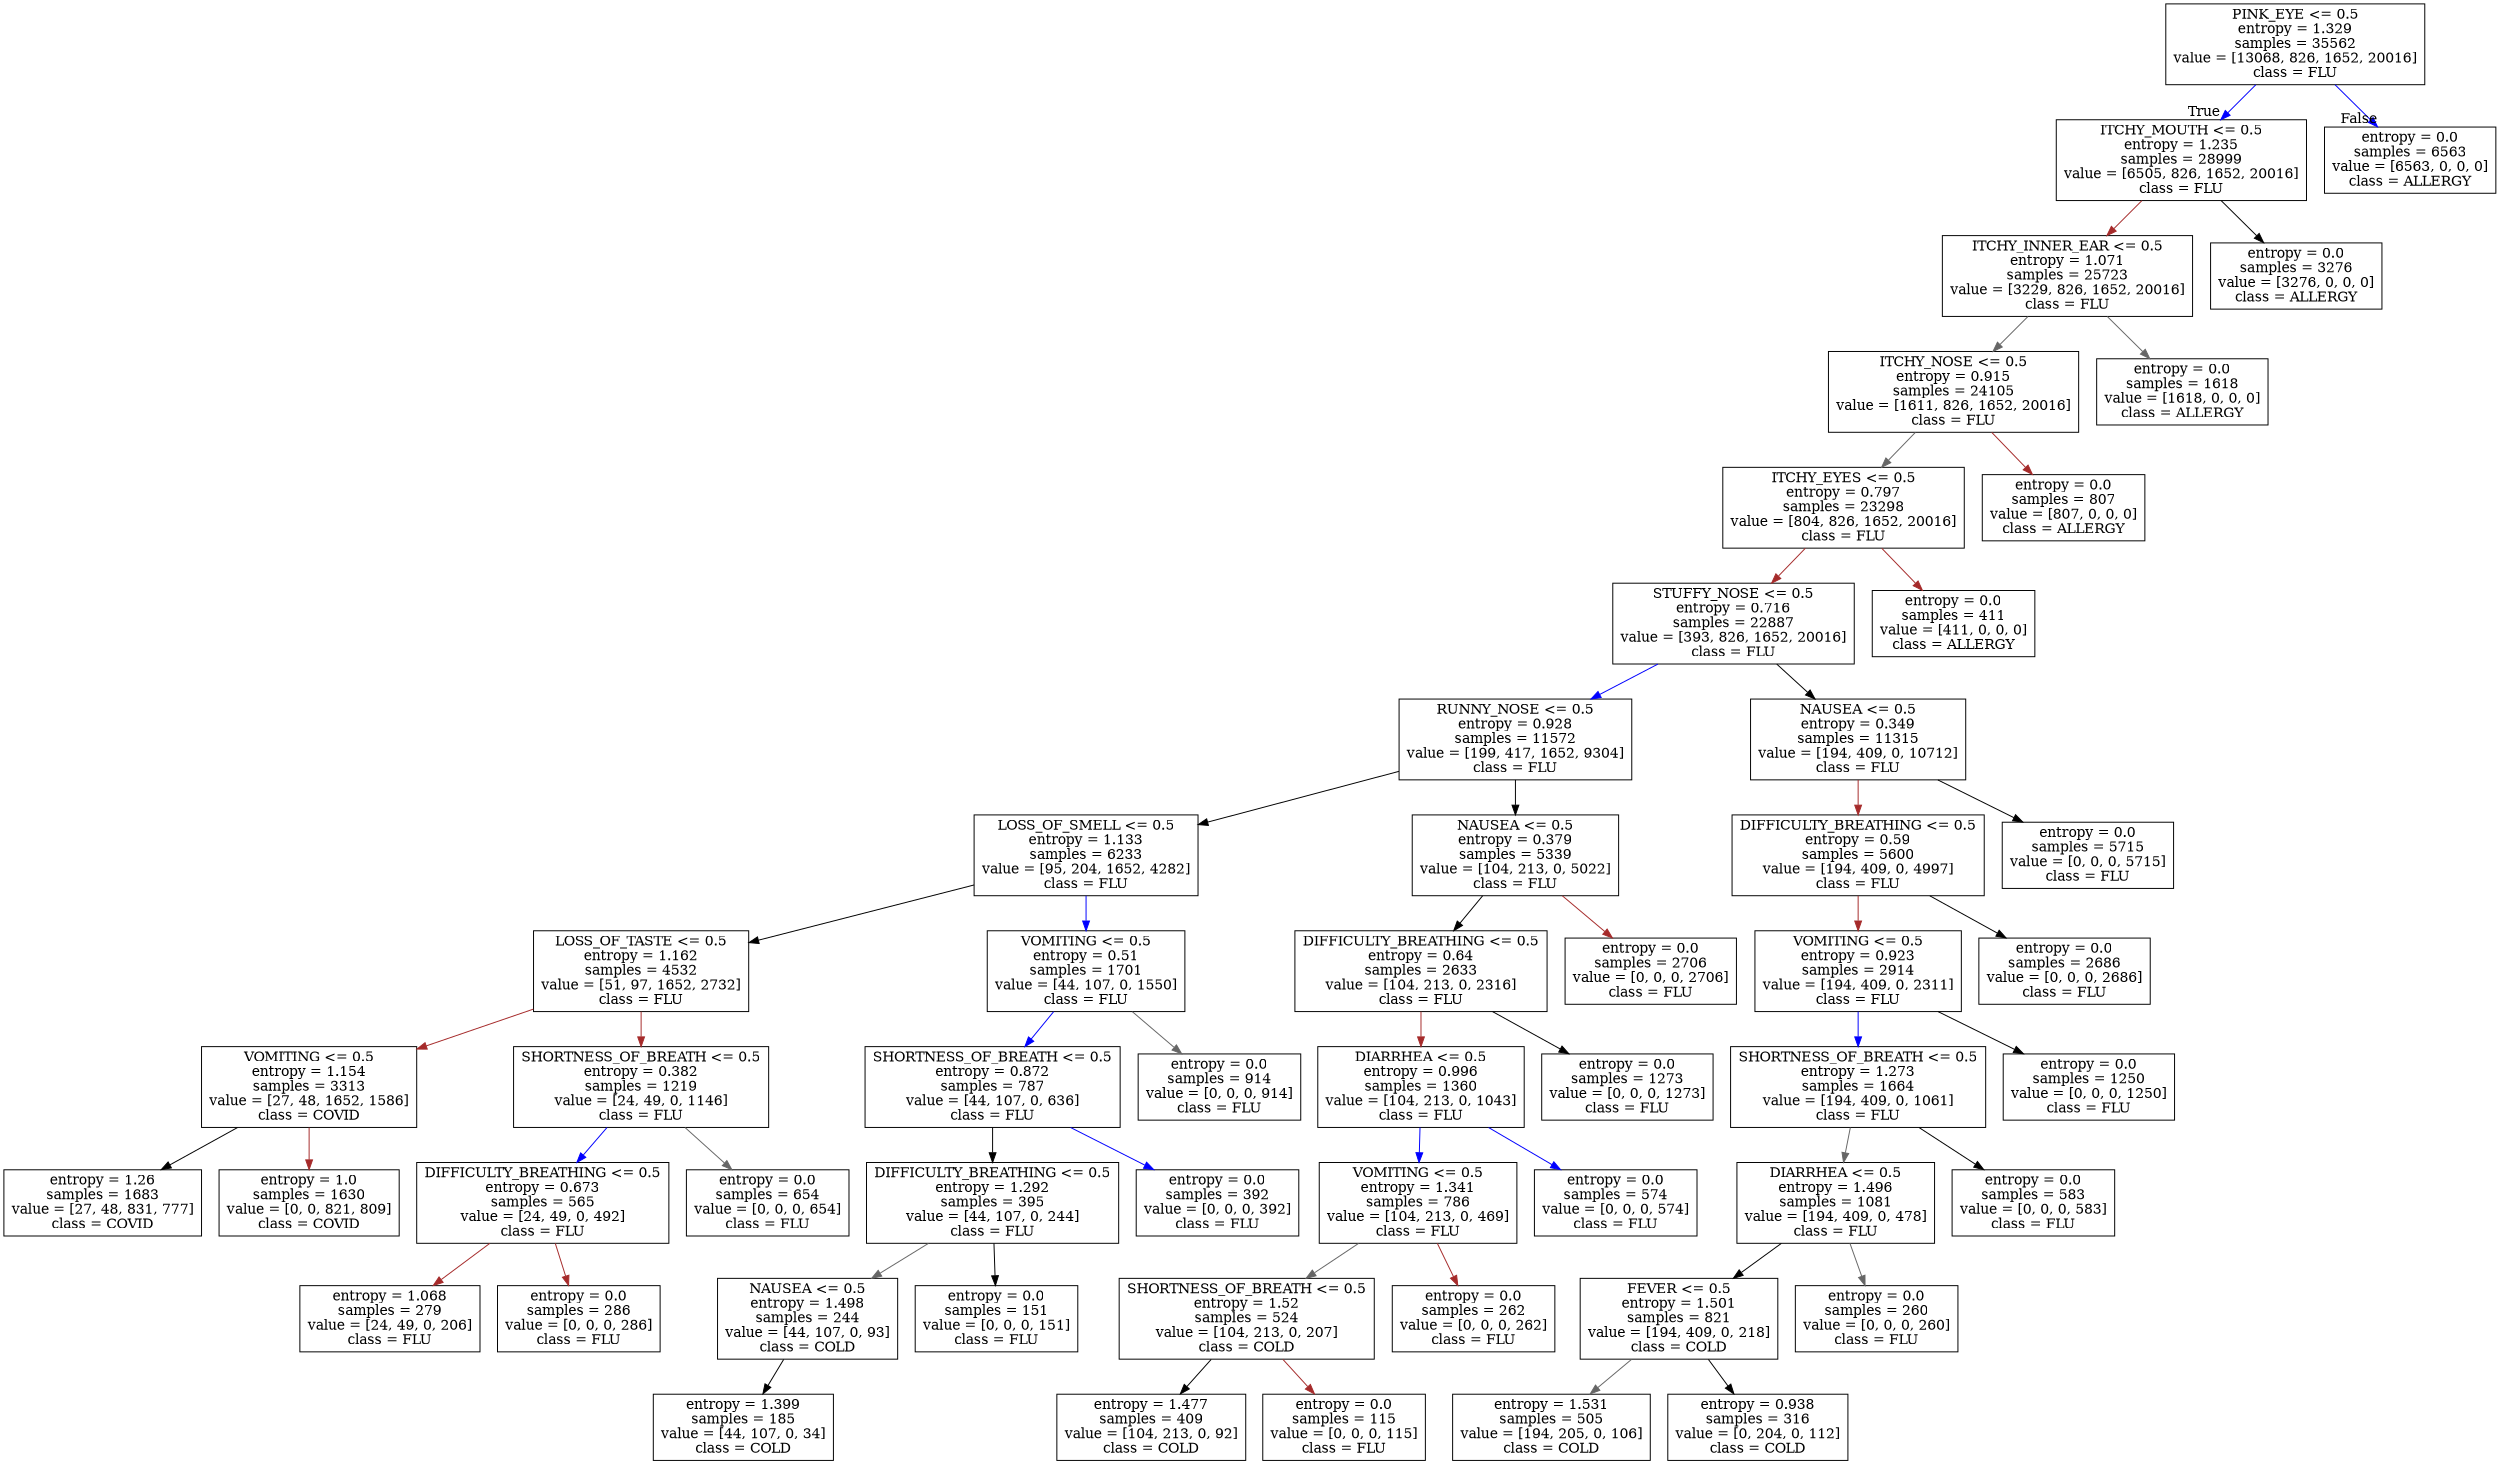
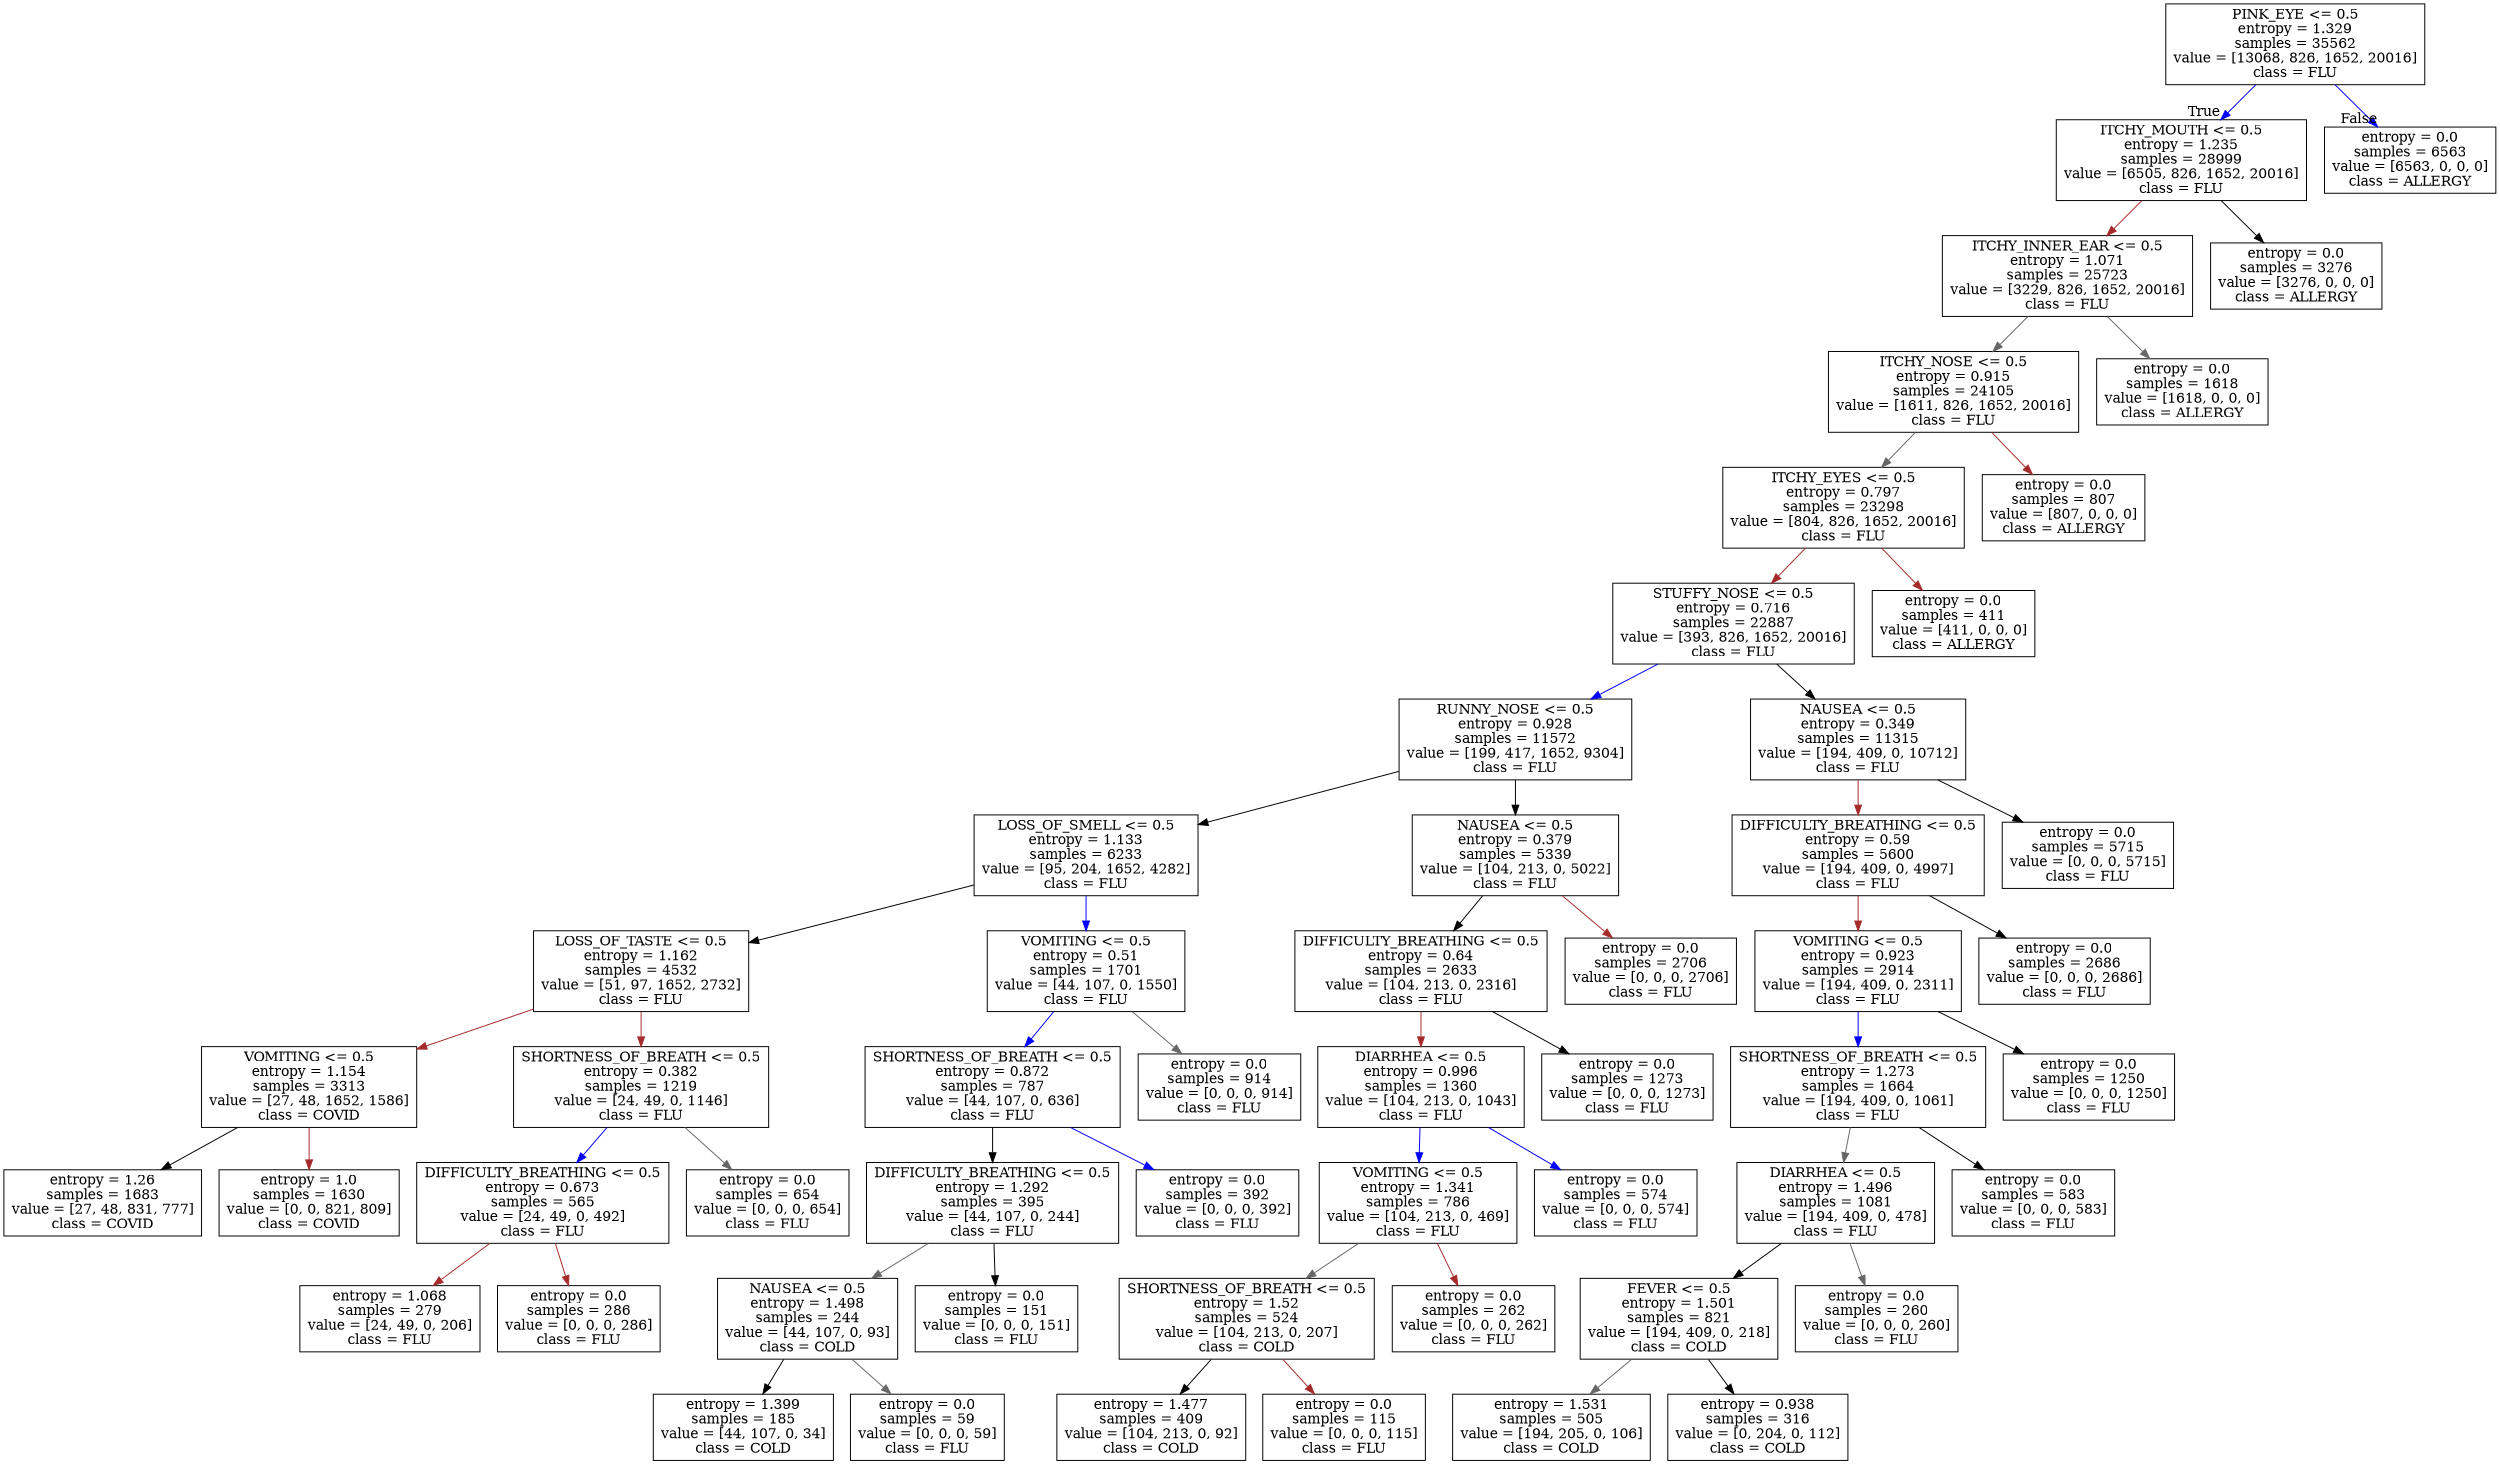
node "entropy = 0.0 samples = 59 value = [0, 0, 0, 59] class = FLU": added
